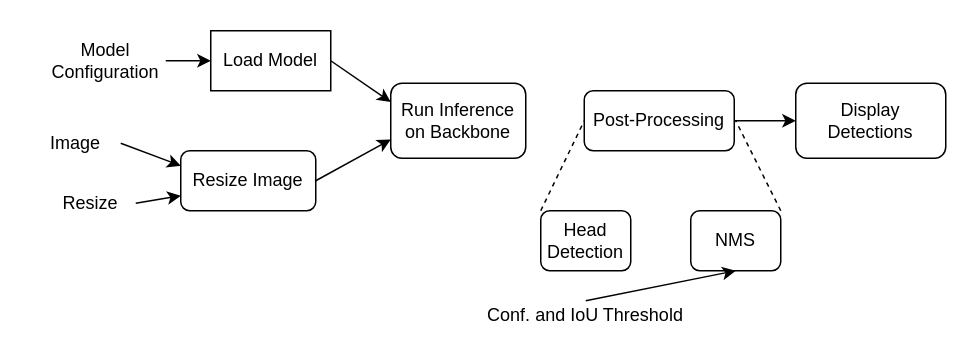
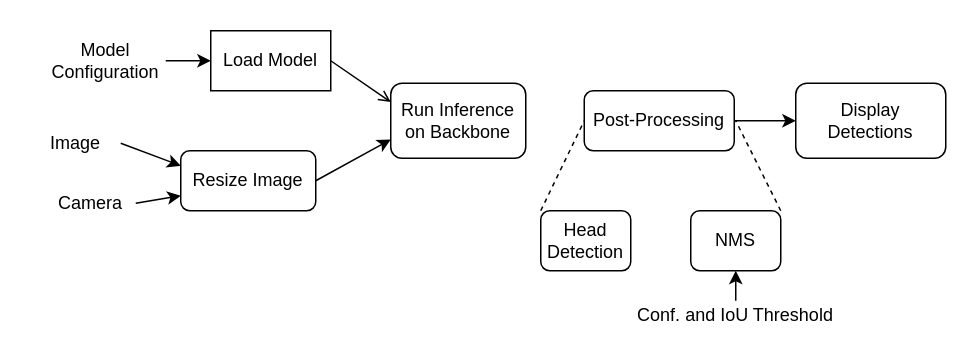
edge "Load Model" -> "Run Inference on Backbone": arrowhead classic -> open
node "Resize": label "Resize" -> "Camera"
node "Conf. and IoU Threshold": moved (586, 316) -> (736, 316)
